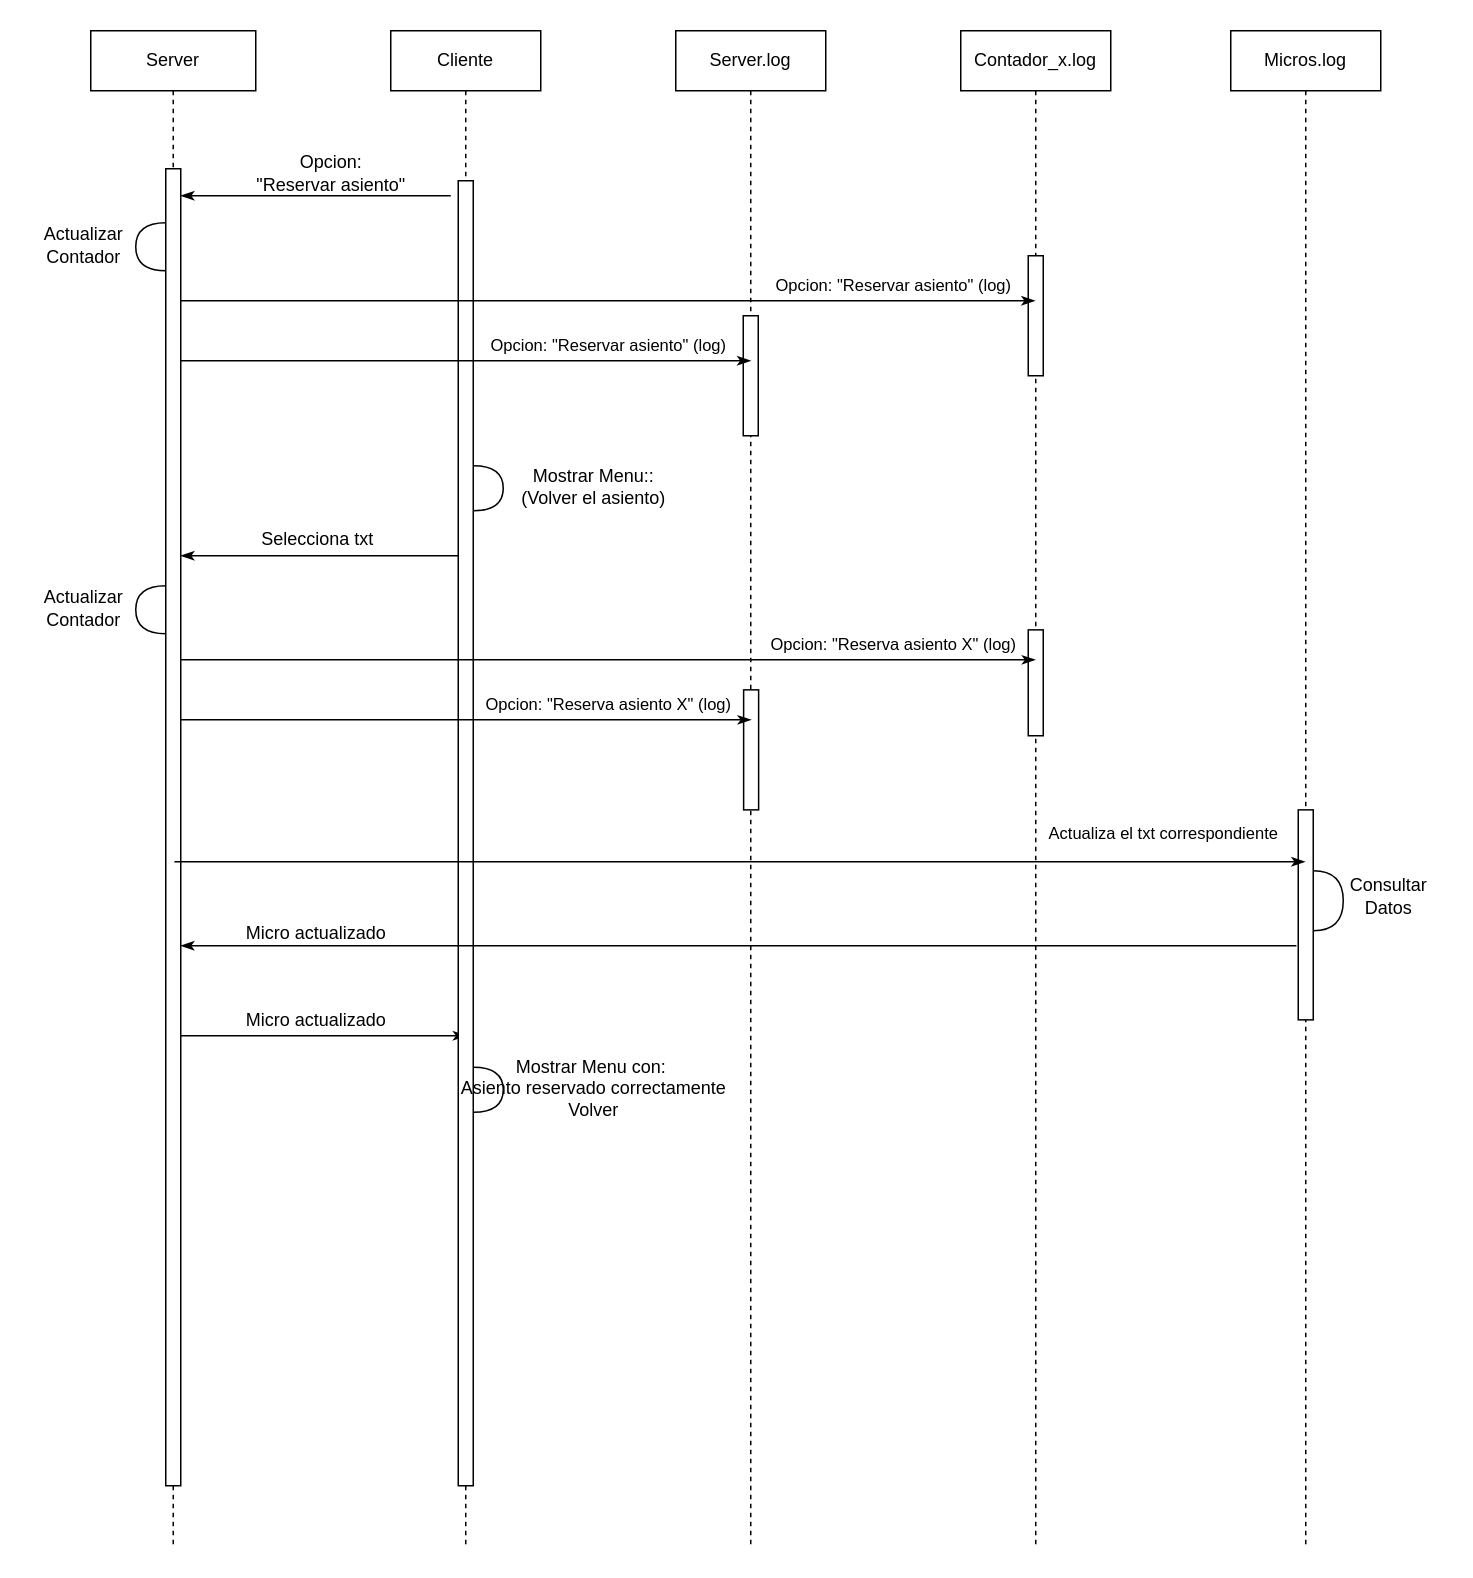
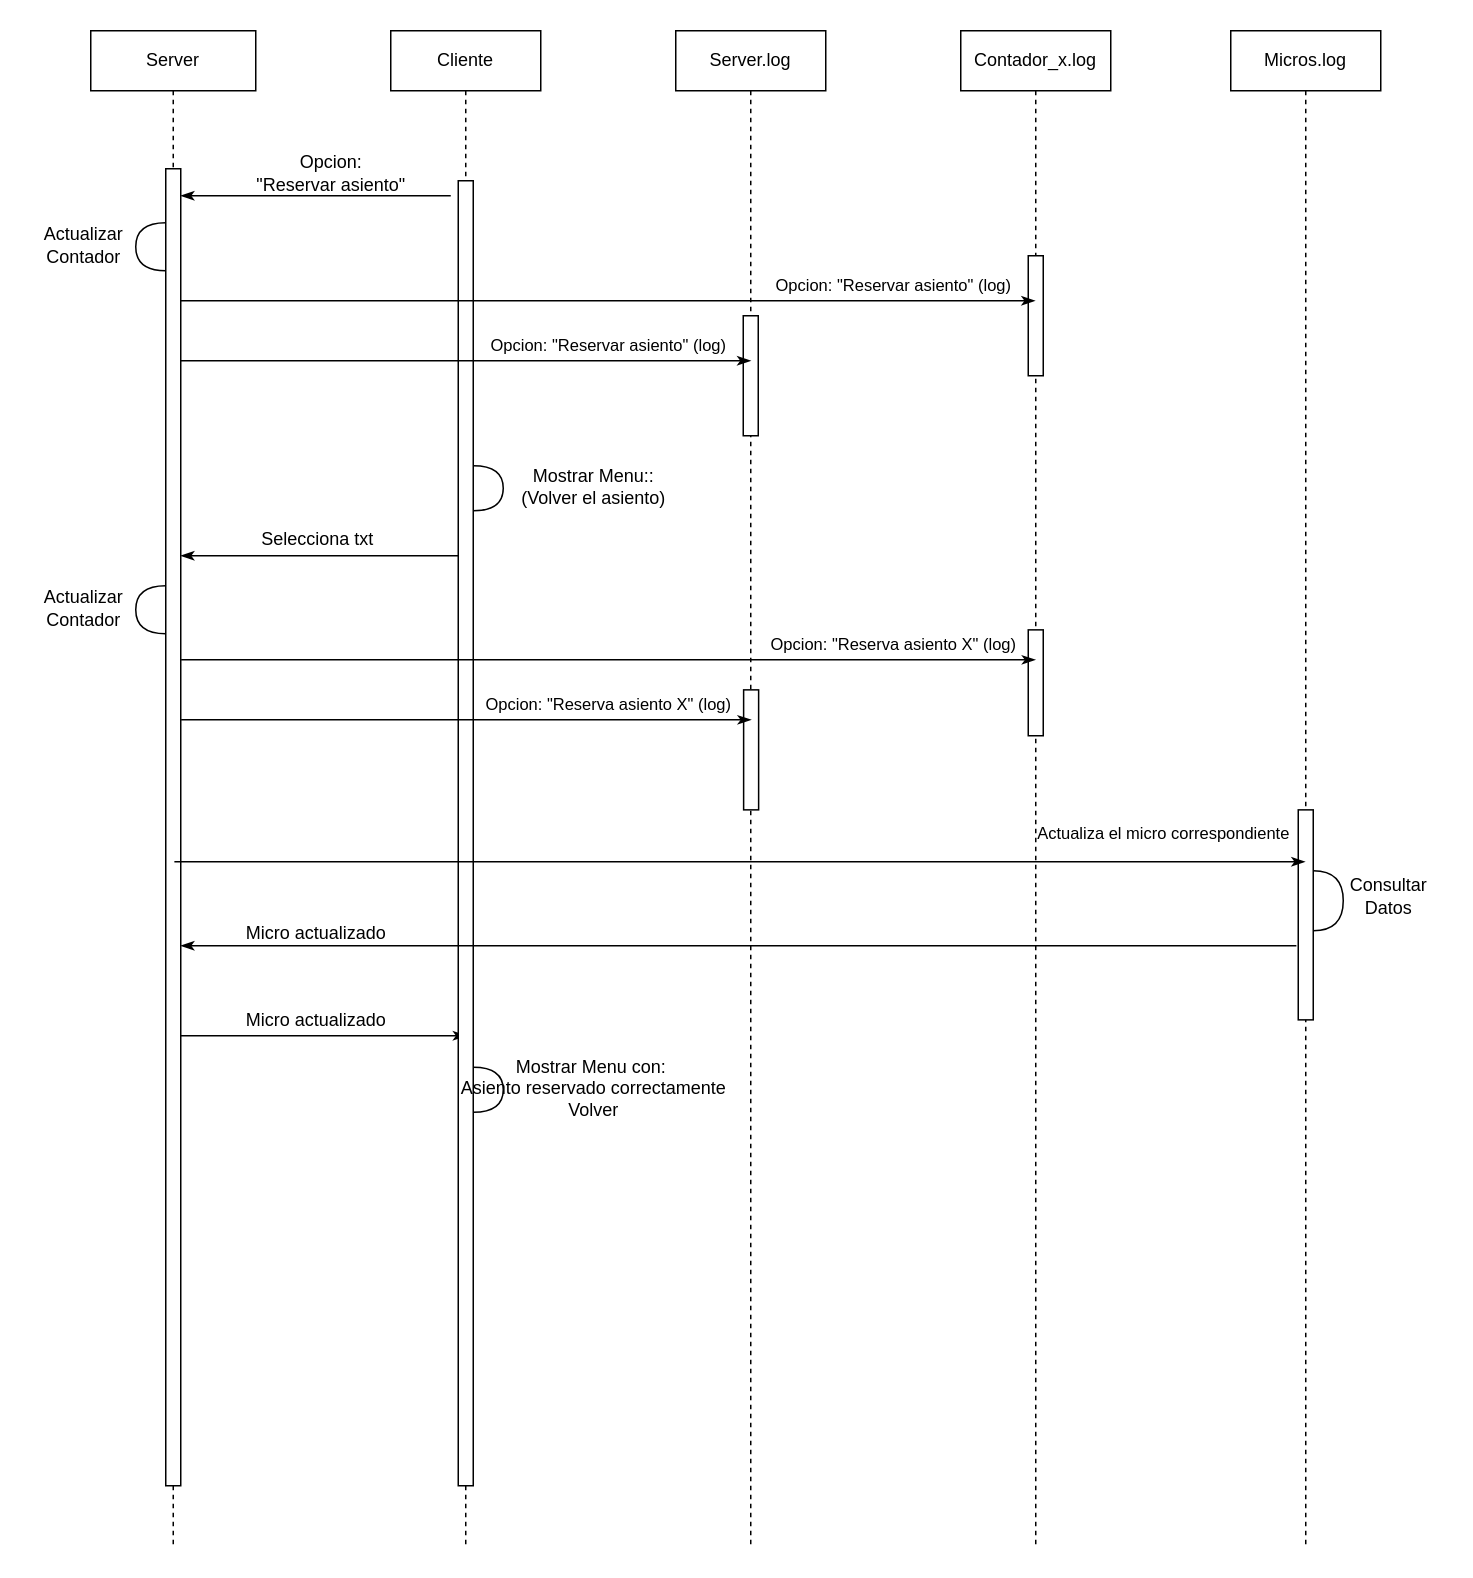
node "Actualiza el txt correspondiente": label "Actualiza el txt correspondiente" -> "Actualiza el micro correspondiente"
